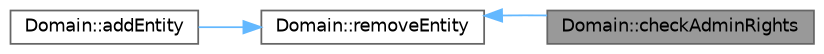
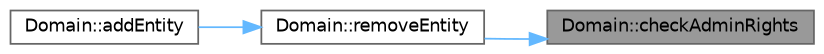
edge "Domain::checkAdminRights" -> "Domain::removeEntity": reversed
